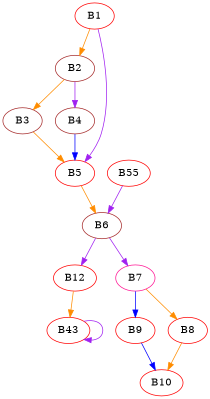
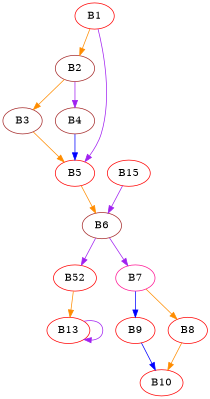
node "B55": label "B55" -> "B15"
node "B12": label "B12" -> "B52"
node "B43": label "B43" -> "B13"
